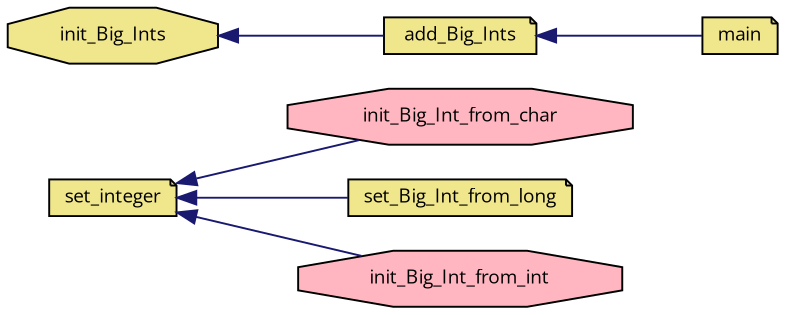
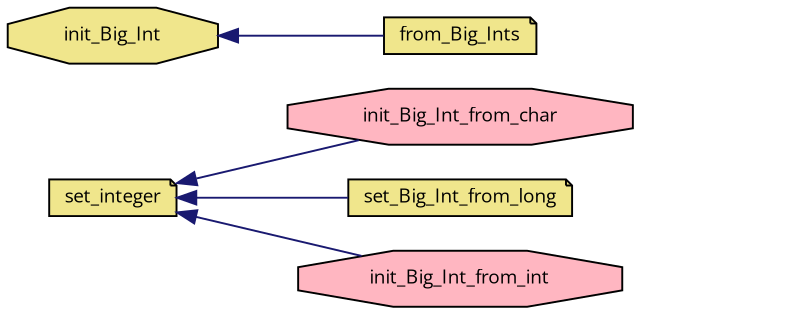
node "init_Big_Ints": label "init_Big_Ints" -> "init_Big_Int"
node "add_Big_Ints": label "add_Big_Ints" -> "from_Big_Ints"
node "main": removed
